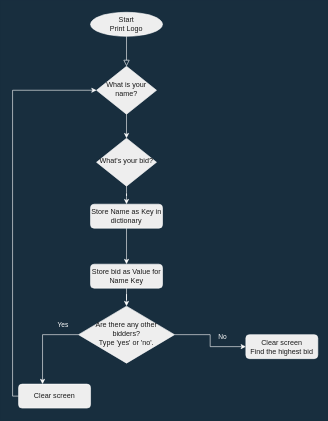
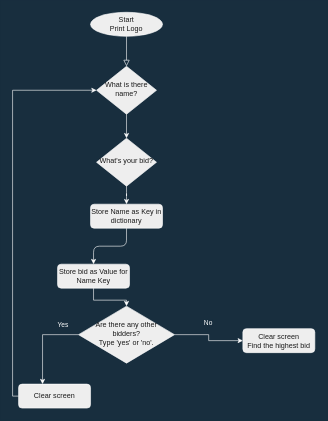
node "What is your name?": label "What is your name?" -> "What is there name?"
node "Store bid as Value for Name Key": moved (126, 276) -> (93, 276)
node "Clear screen Find the highest bid": moved (282, 347) -> (279, 341)
